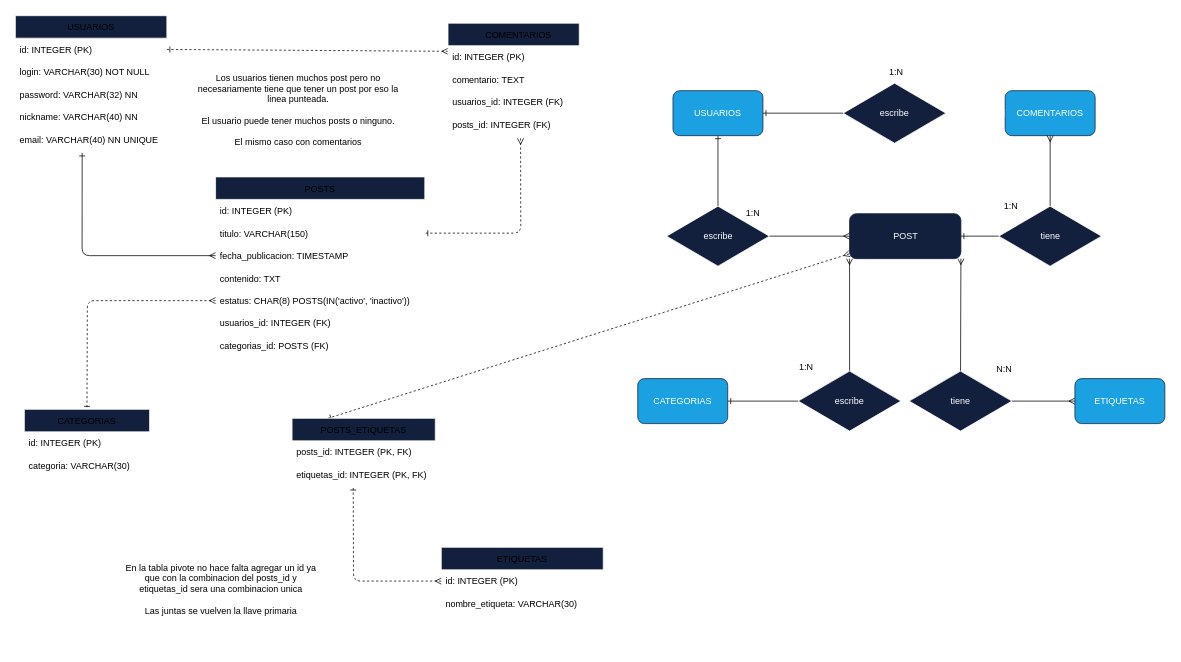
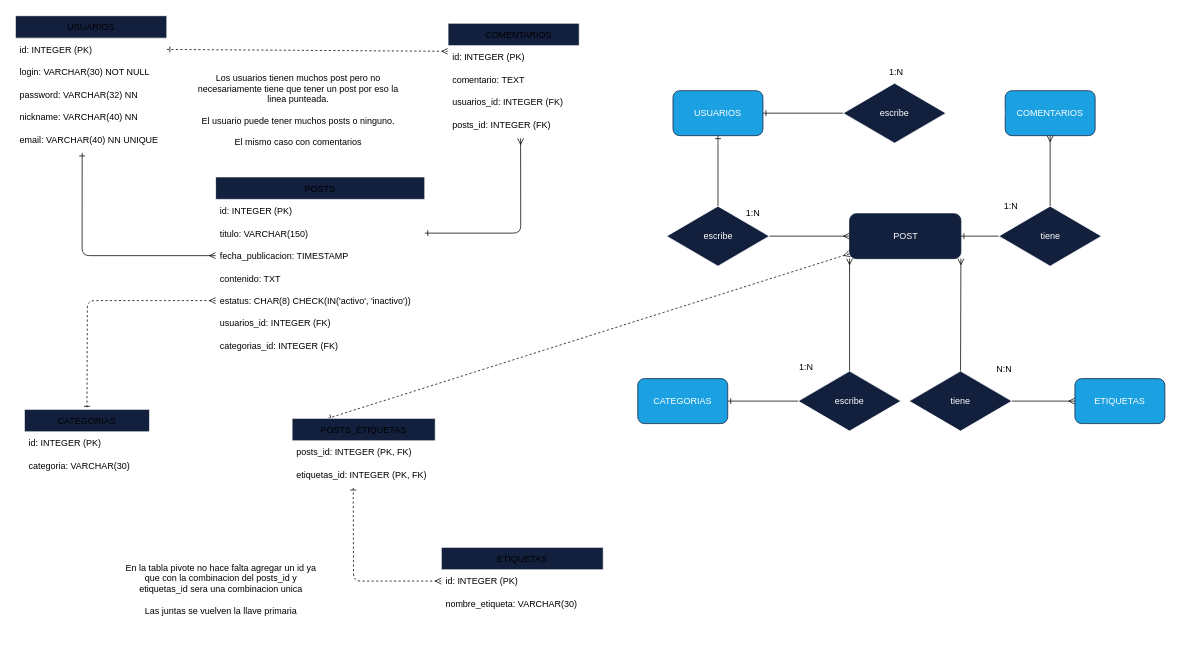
edge "posts_id: INTEGER (FK)" -- "titulo: VARCHAR(150)": style dashed -> solid
node "estatus: CHAR(8) POSTS(IN('activo', 'inactivo'))": label "estatus: CHAR(8) POSTS(IN('activo', 'inactivo'))" -> "estatus: CHAR(8) CHECK(IN('activo', 'inactivo'))"
node "categorias_id: POSTS (FK)": label "categorias_id: POSTS (FK)" -> "categorias_id: INTEGER (FK)"
